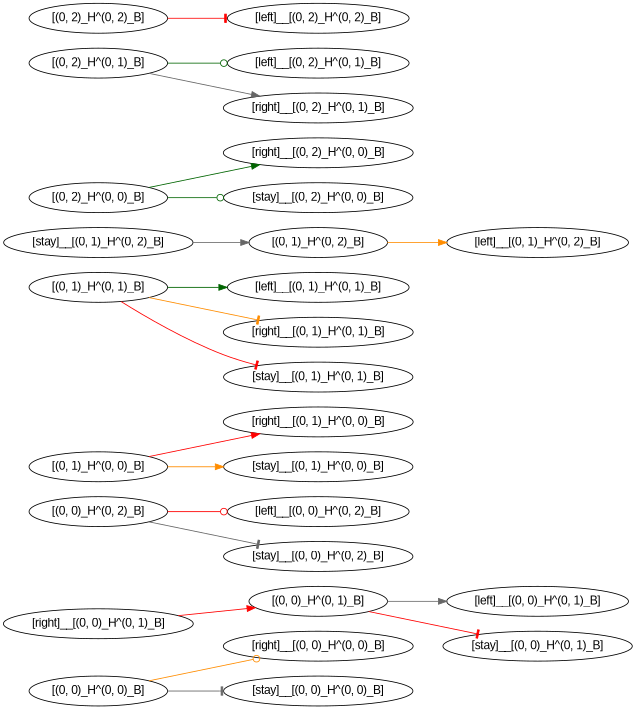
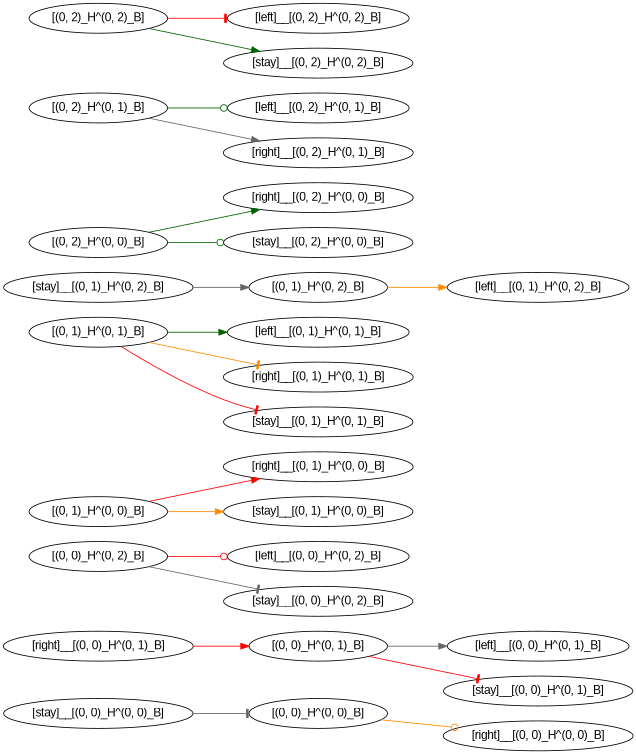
node "[stay]__[(0, 2)_H^(0, 2)_B]": added
edge "[(0, 0)_H^(0, 0)_B]" -> "[stay]__[(0, 0)_H^(0, 0)_B]": reversed
